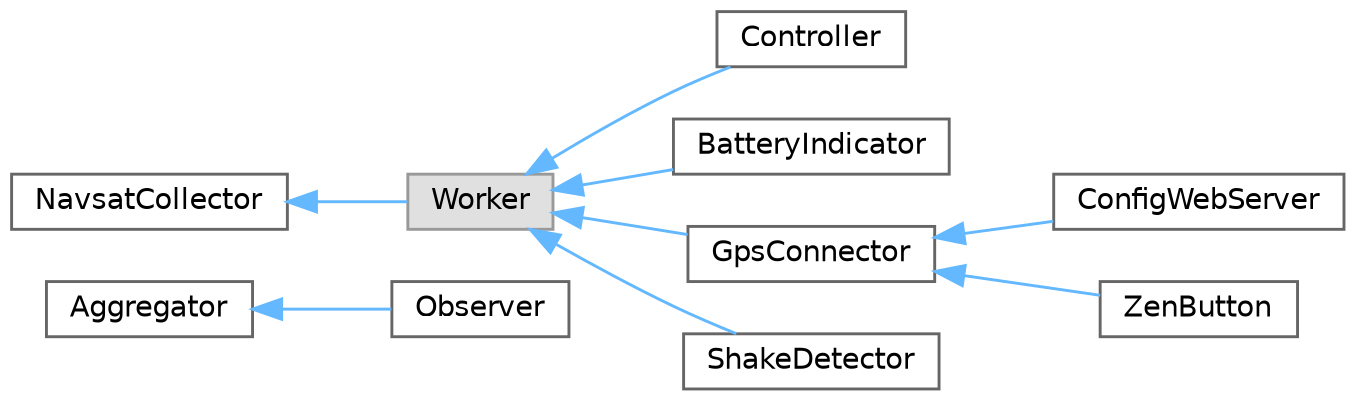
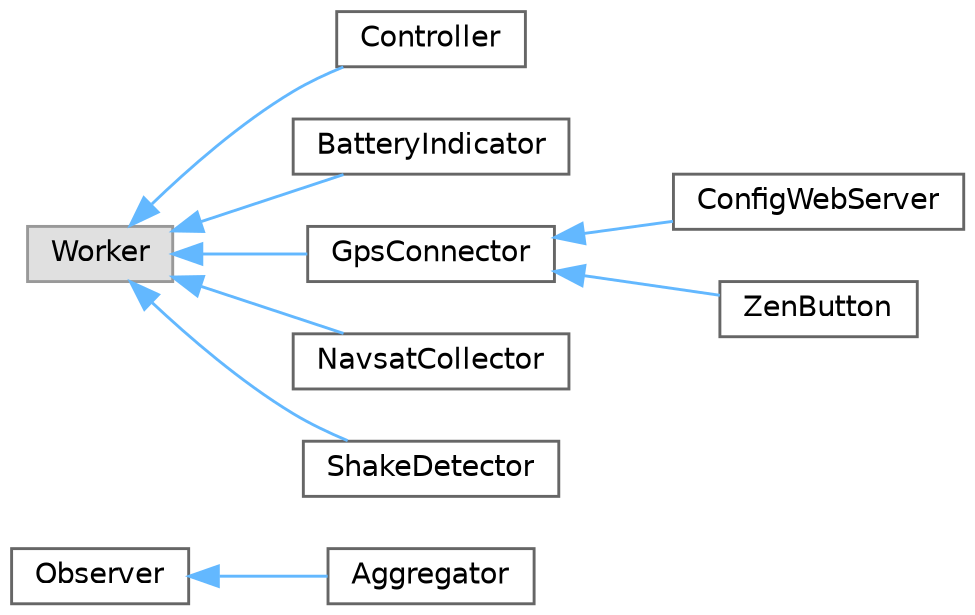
edge "Worker" -> "NavsatCollector": reversed
edge "Observer" -> "Aggregator": reversed
